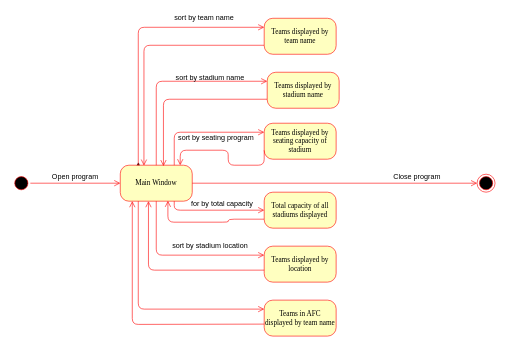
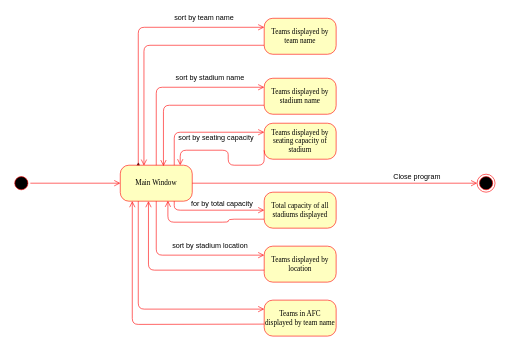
node "Teams displayed by stadium name": moved (303, 90) -> (300, 96)
node "sort by seating program": label "sort by seating program" -> "sort by seating capacity"
node "Open program": removed
